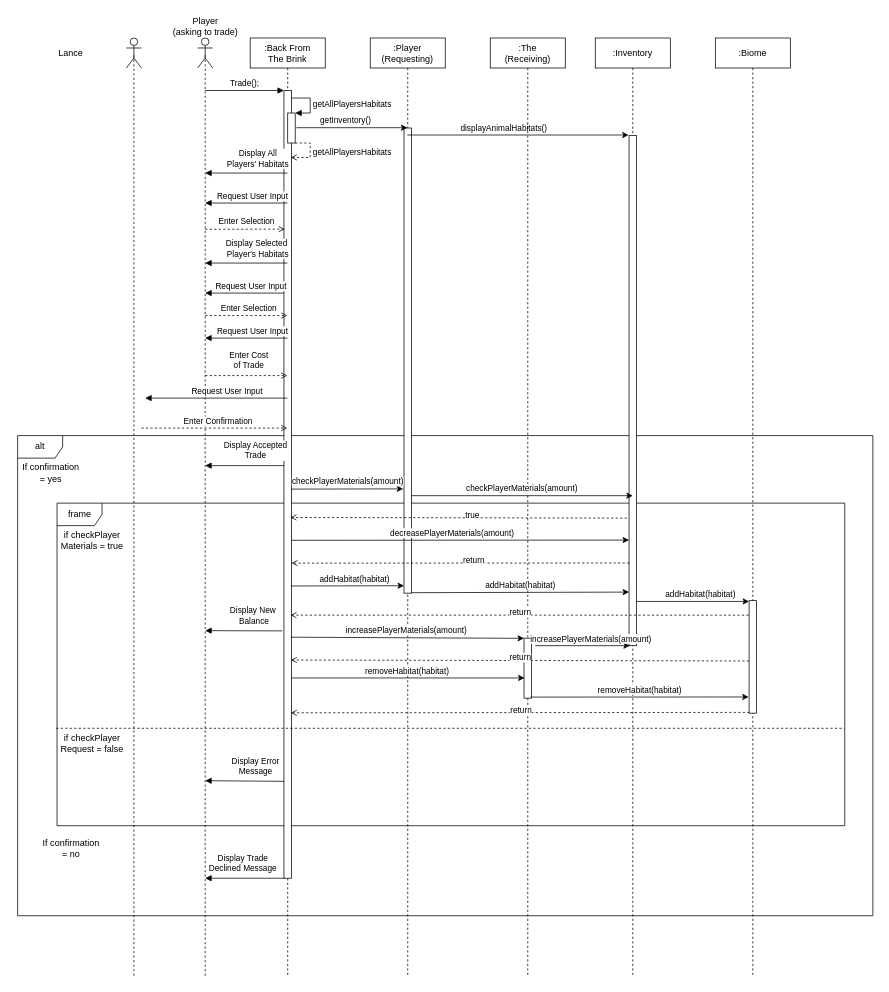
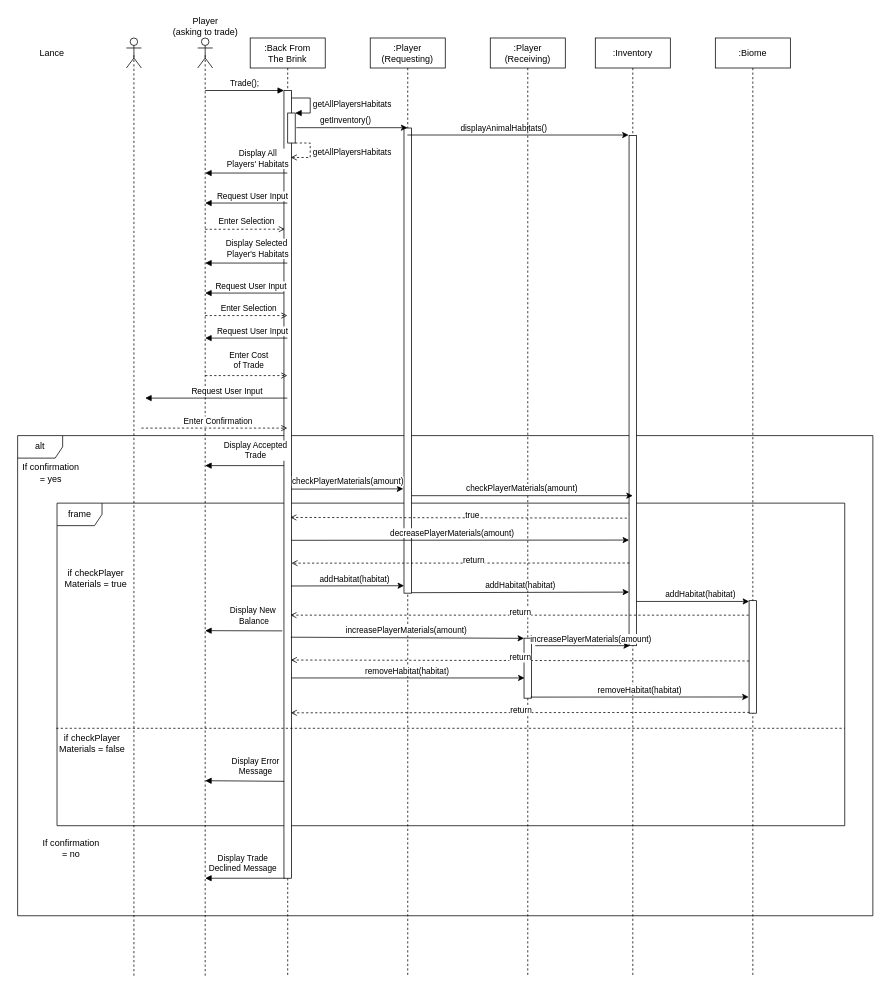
node ":The (Receiving)": label ":The (Receiving)" -> ":Player (Receiving)"
node "Lance": moved (71, 53) -> (52, 53)
node "if checkPlayer Materials = true": moved (92, 540) -> (95, 578)
node "if checkPlayer Request = false": label "if checkPlayer Request = false" -> "if checkPlayer Materials = false"
